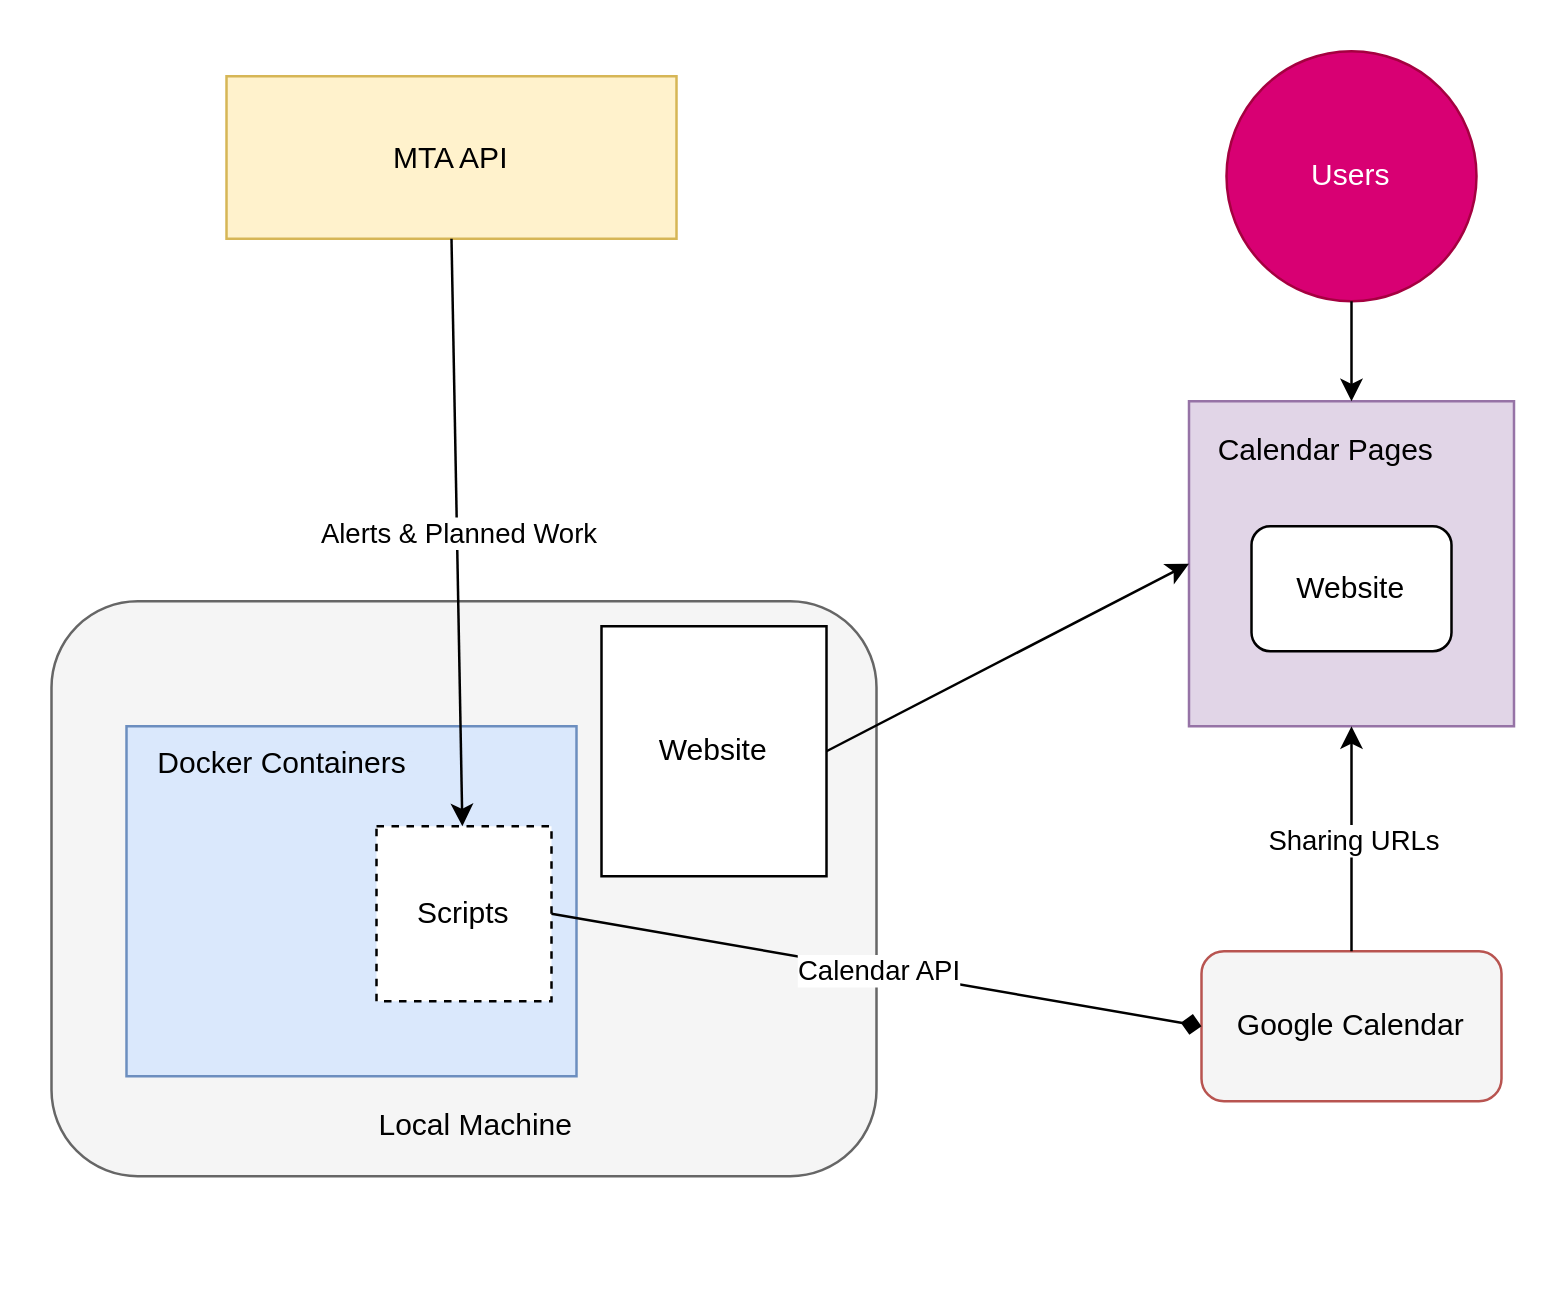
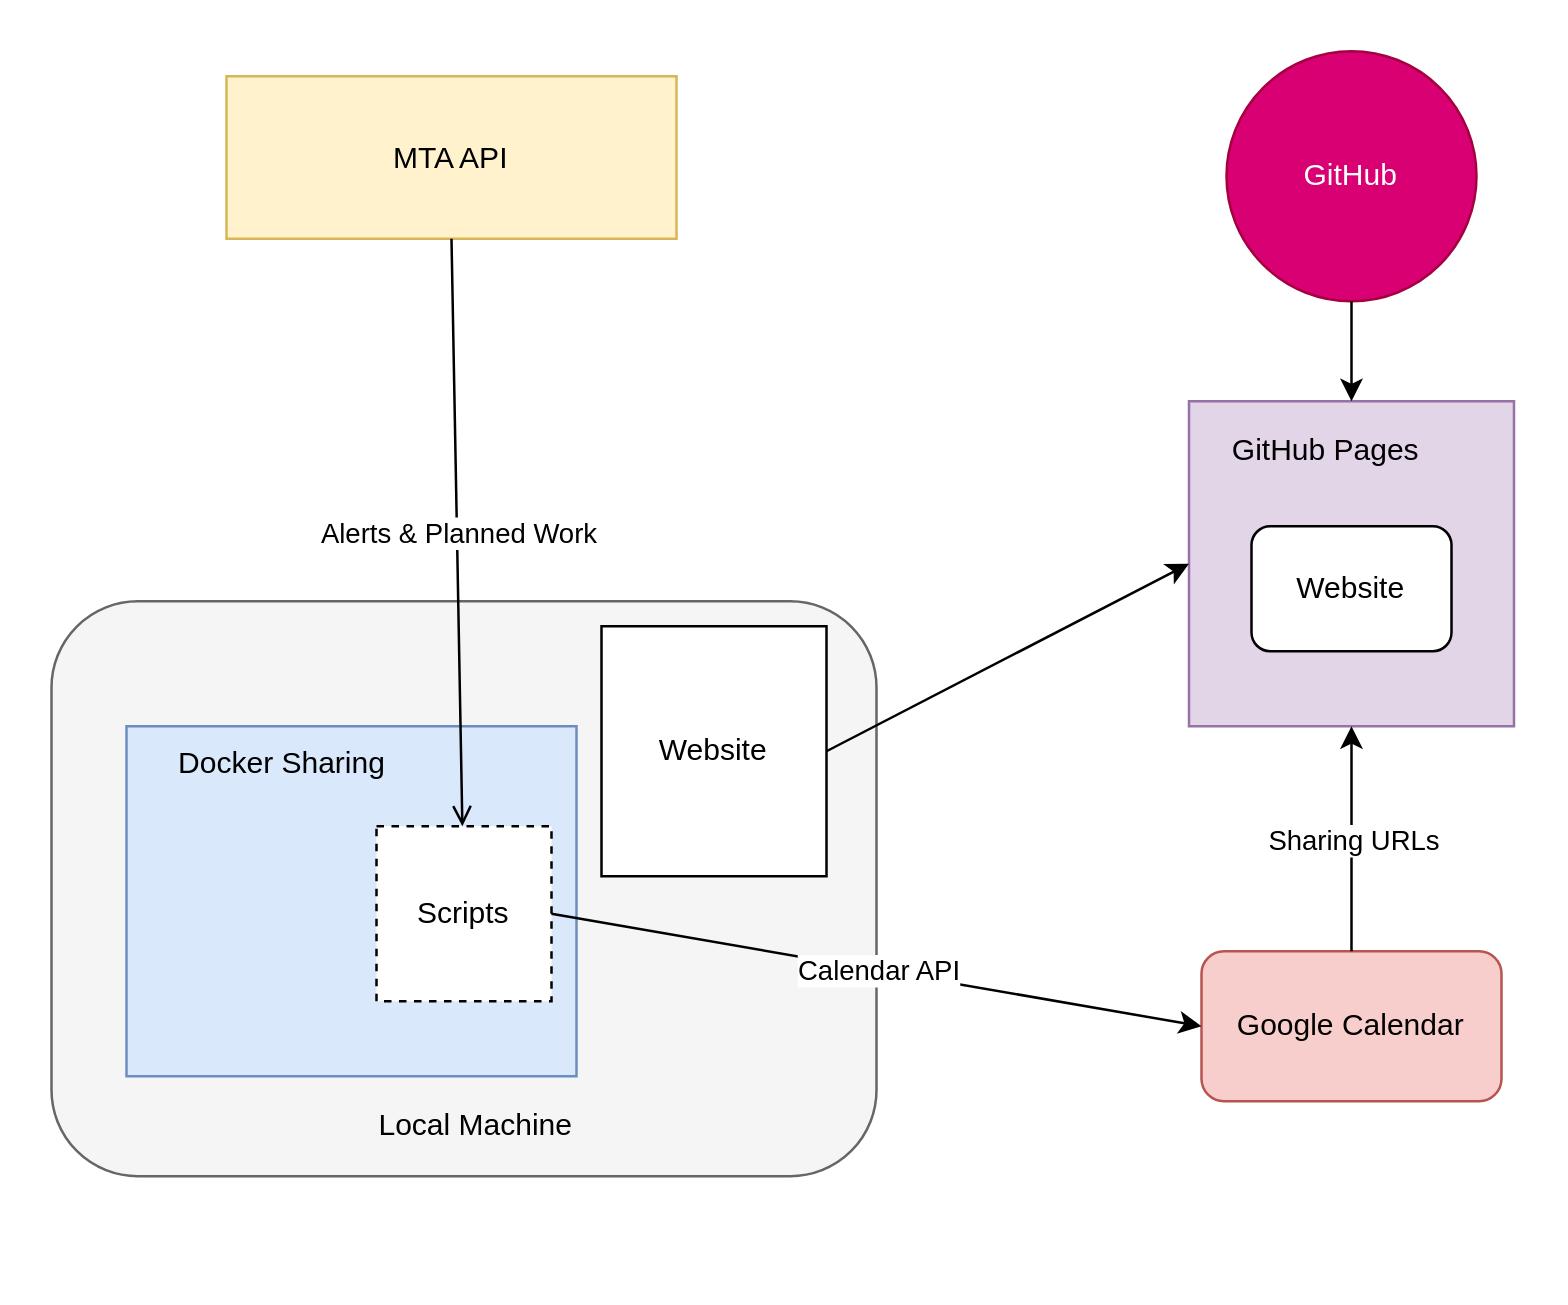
node "Users": label "Users" -> "GitHub"
node "Calendar Pages": label "Calendar Pages" -> "GitHub Pages"
node "Docker Containers": label "Docker Containers" -> "Docker Sharing"
edge "MTA API" -> "Scripts": arrowhead classic -> open
edge "Scripts" -> "Google Calendar": arrowhead diamond -> classic
node "Google Calendar": fillcolor #f5f5f5 -> #f8cecc
